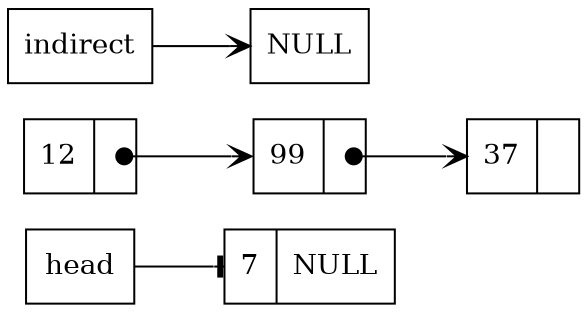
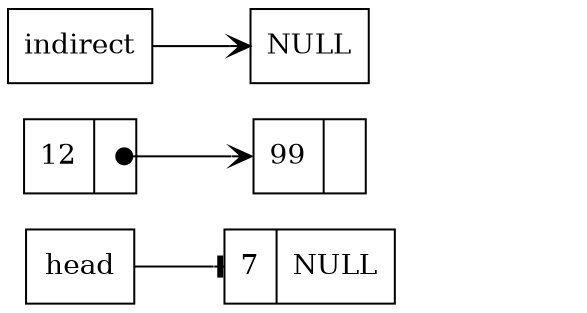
node "37": removed
